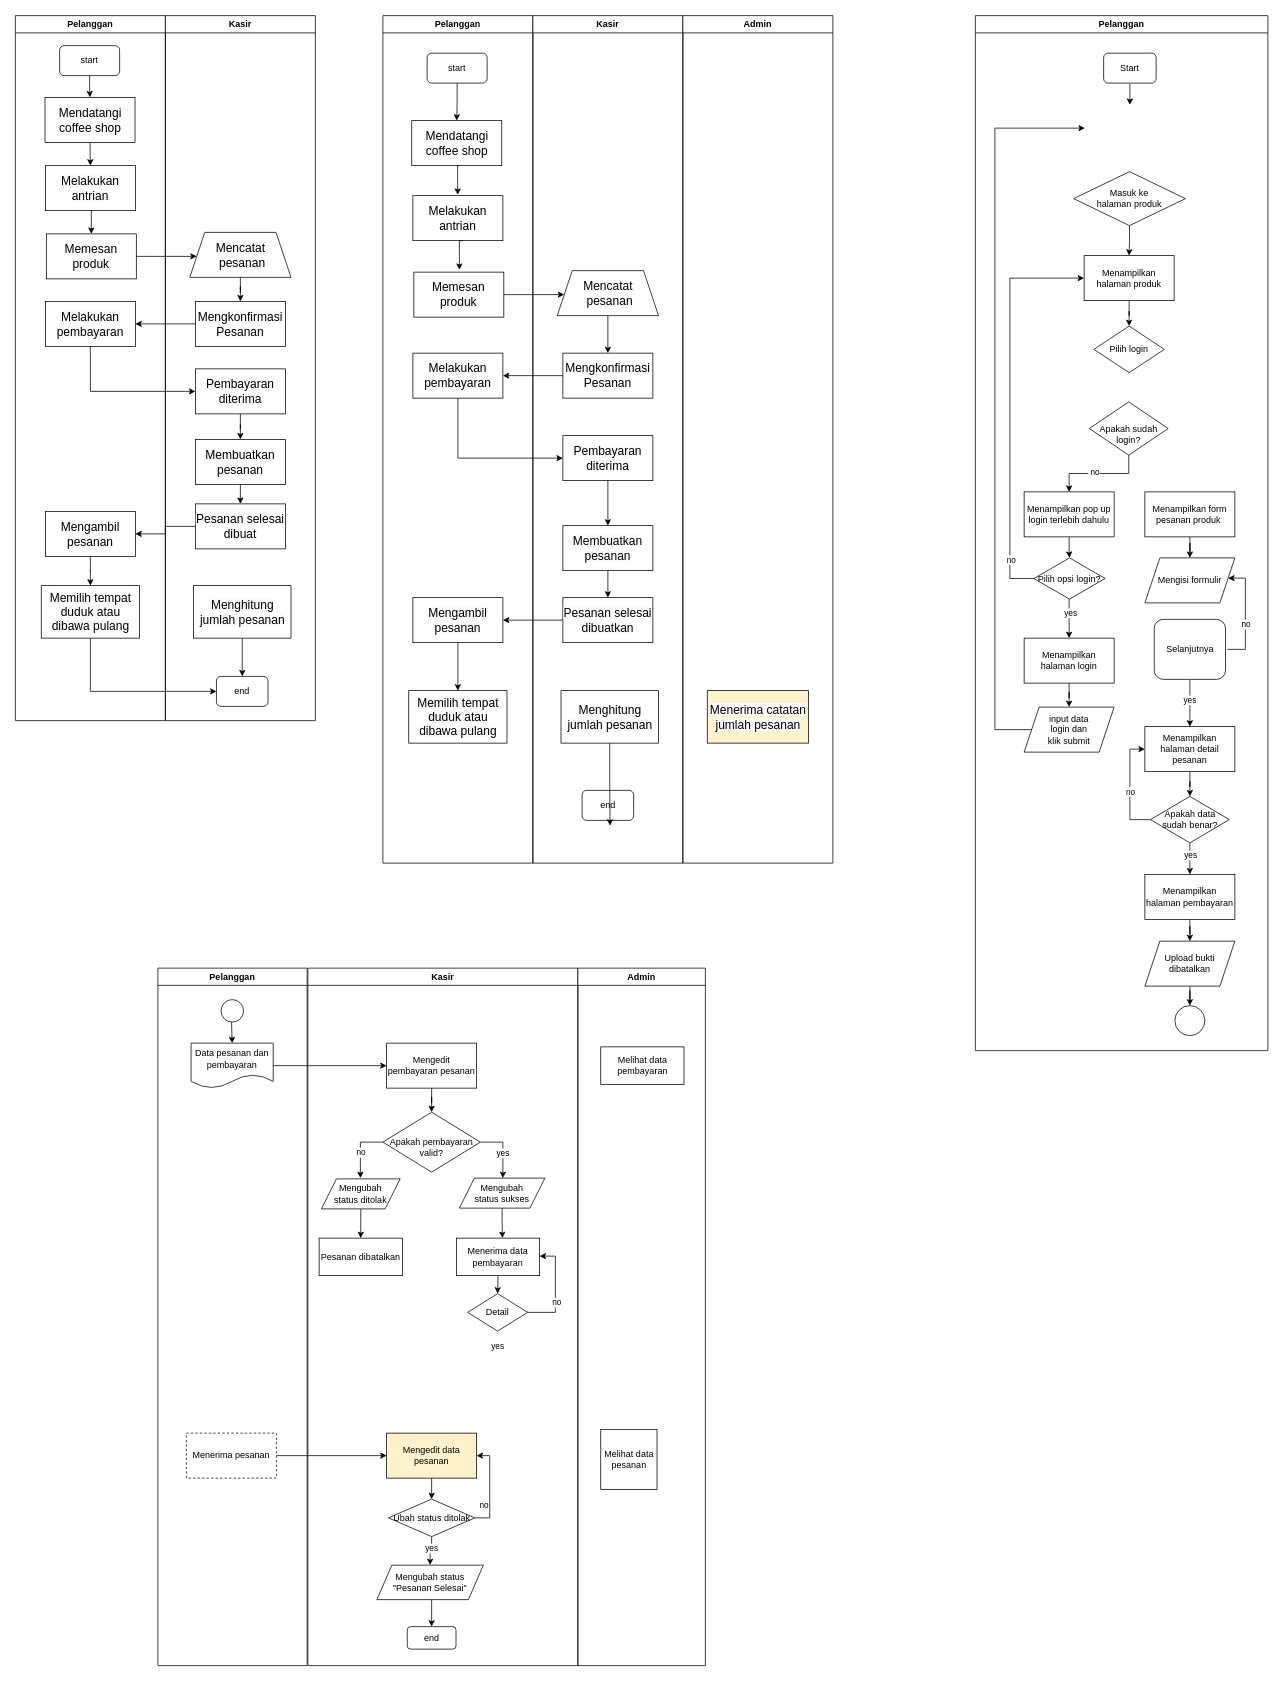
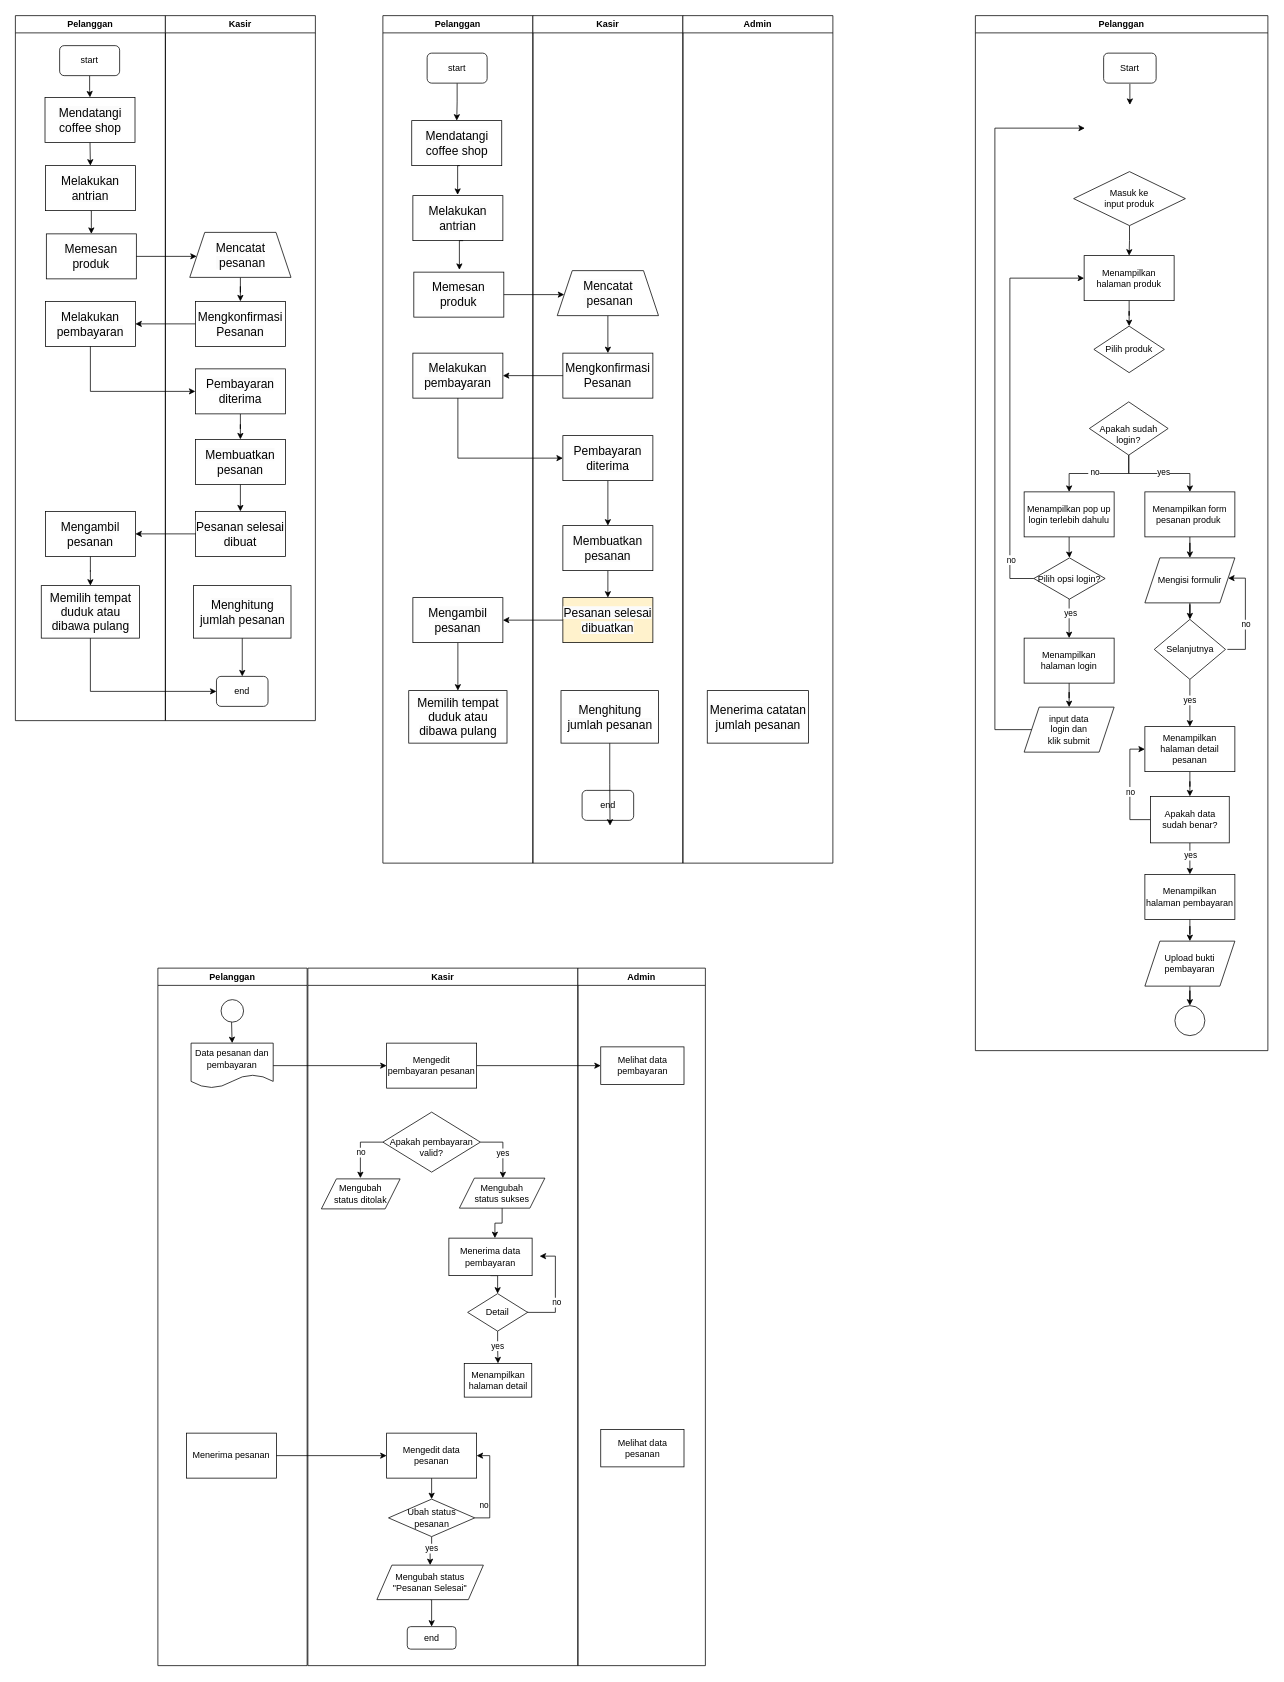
node "Masuk ke halaman produk": label "Masuk ke halaman produk" -> "Masuk ke input produk"
node "Pilih login": label "Pilih login" -> "Pilih produk"
edge "Apakah sudah login?" -> "Menampilkan form pesanan produk": added, label "yes"
node "Pesanan selesai dibuat": moved (240, 526) -> (240, 534)
edge "Mengisi formulir" -> "Selanjutnya": added
node "Pesanan selesai dibuatkan": fillcolor #ffffff -> #fff2cc
node "Selanjutnya": shape rounded rectangle -> diamond
node "Menerima catatan jumlah pesanan": fillcolor #fff2cc -> #ffffff
node "Apakah data sudah benar?": shape diamond -> rectangle
node "Upload bukti dibatalkan": label "Upload bukti dibatalkan" -> "Upload bukti pembayaran"
edge "Mengedit pembayaran pesanan" -> "Apakah pembayaran valid?": now "Mengedit pembayaran pesanan" -> "Melihat data pembayaran"
edge "Mengubah status ditolak" -> "Pesanan dibatalkan": removed
node "Pesanan dibatalkan": removed
node "Menerima data pembayaran": moved (498, 1257) -> (491, 1257)
edge "Detail" -> "Menampilkan halaman detail": added
node "Menampilkan halaman detail": added
node "Menerima pesanan": style dashed -> solid
node "Mengedit data pesanan": fillcolor #fff2cc -> #ffffff
node "Melihat data pesanan": size 56x60 -> 83x38
node "Ubah status ditolak": label "Ubah status ditolak" -> "Ubah status pesanan"
